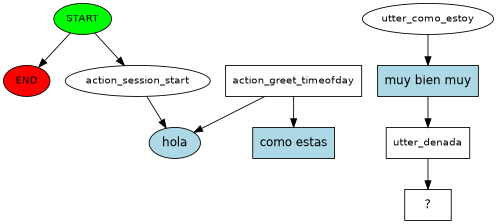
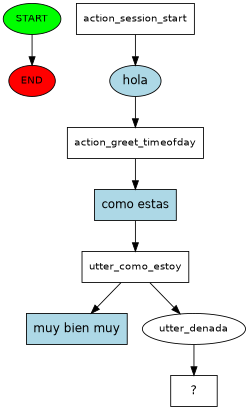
node "utter_como_estoy": shape ellipse -> box
edge "START" -> "action_session_start": removed
node "action_session_start": shape ellipse -> box
edge "muy bien muy" -> "utter_denada": now "utter_como_estoy" -> "utter_denada"
edge "action_greet_timeofday" -> "hola": reversed
node "utter_denada": shape box -> ellipse
edge "como estas" -> "utter_como_estoy": added
